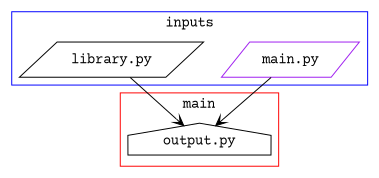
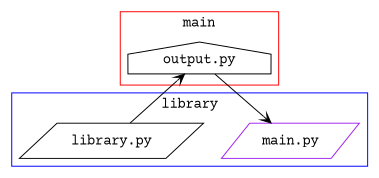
cluster "inputs": label "inputs" -> "library"
edge "main.py" -> "output.py": reversed
